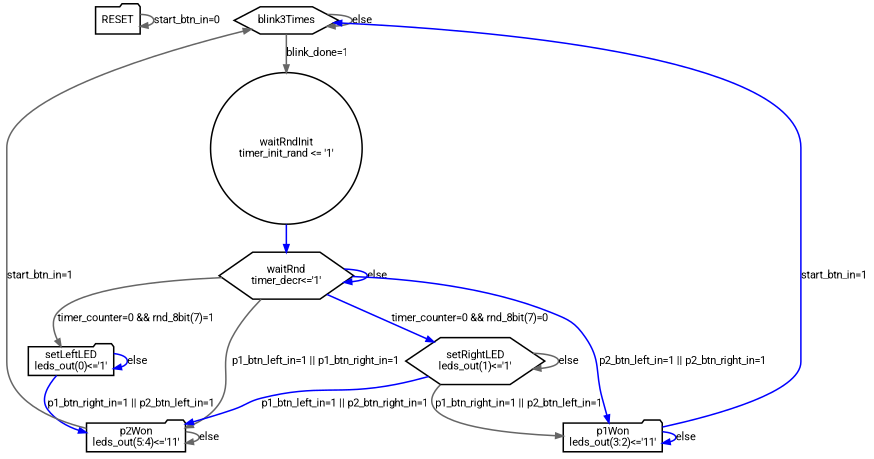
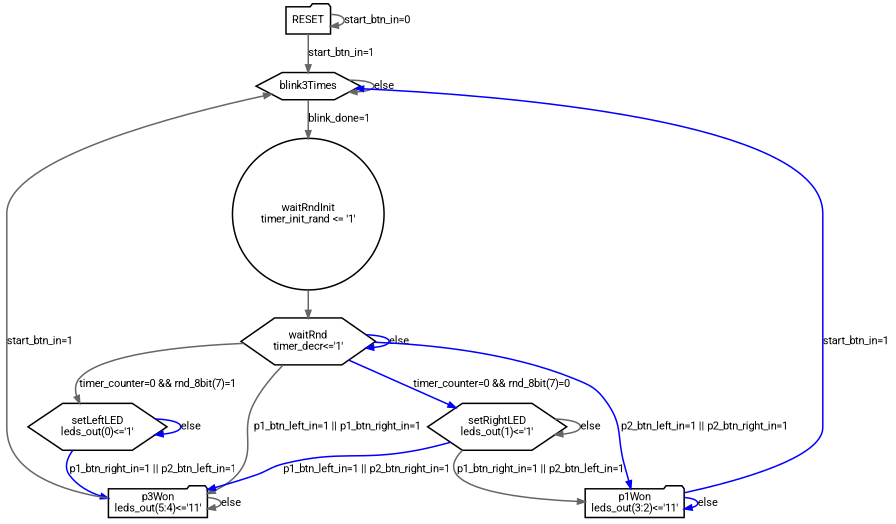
edge "RESET" -> "blink3Times": added, label "start_btn_in=1"
edge "waitRndInit timer_init_rand <= '1'" -> "waitRnd timer_decr<='1'": color blue -> gray40
node "setLeftLED leds_out(0)<='1'": shape folder -> hexagon
node "p2Won leds_out(5:4)<='11'": label "p2Won leds_out(5:4)<='11'" -> "p3Won leds_out(5:4)<='11'"
